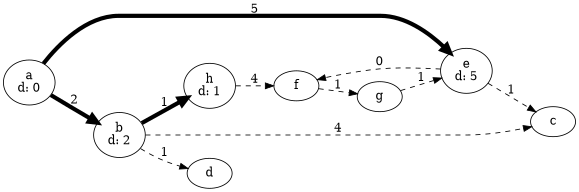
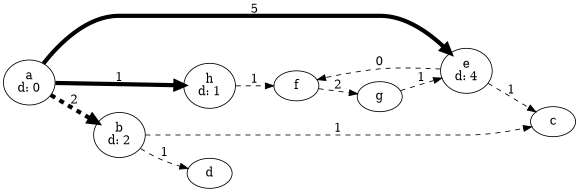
node "e d: 5": label "e d: 5" -> "e d: 4"
edge "h d: 1" -> "f": label "4" -> "1"
edge "f" -> "g": label "1" -> "2"
edge "a d: 0" -> "b d: 2": style solid -> dashed
edge "b d: 2" -> "h d: 1": now "a d: 0" -> "h d: 1"
edge "b d: 2" -> "c": label "4" -> "1"
